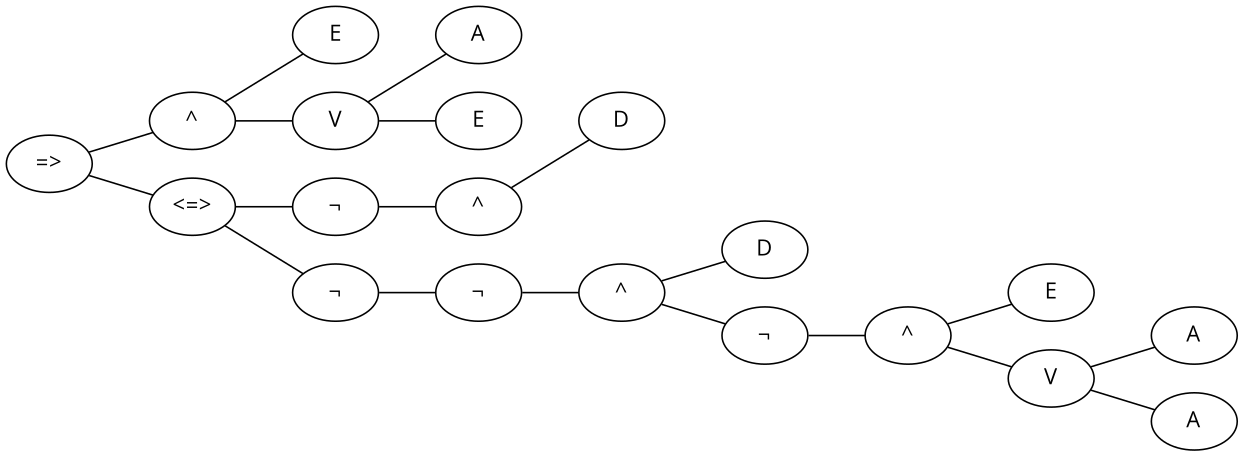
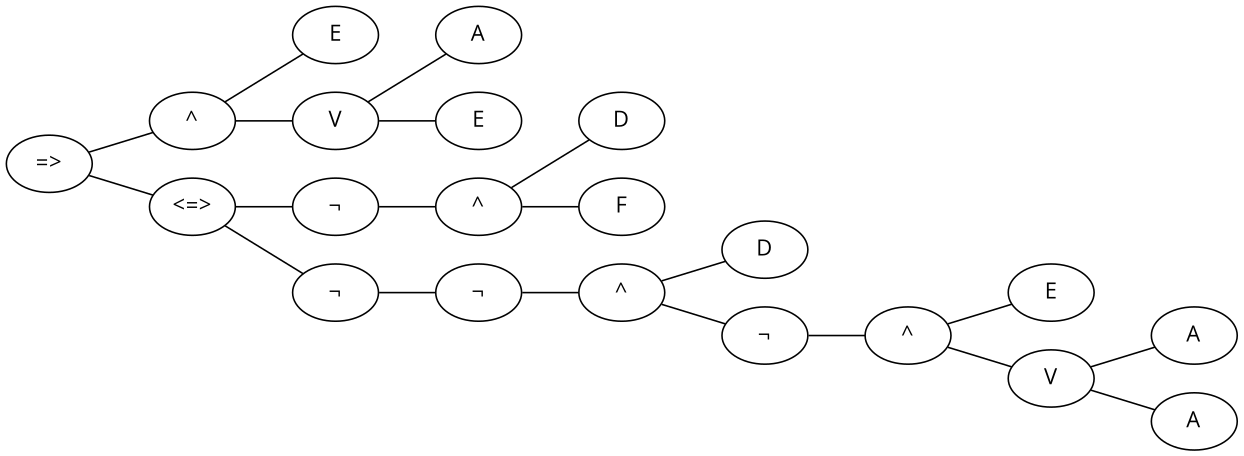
node "F": added
